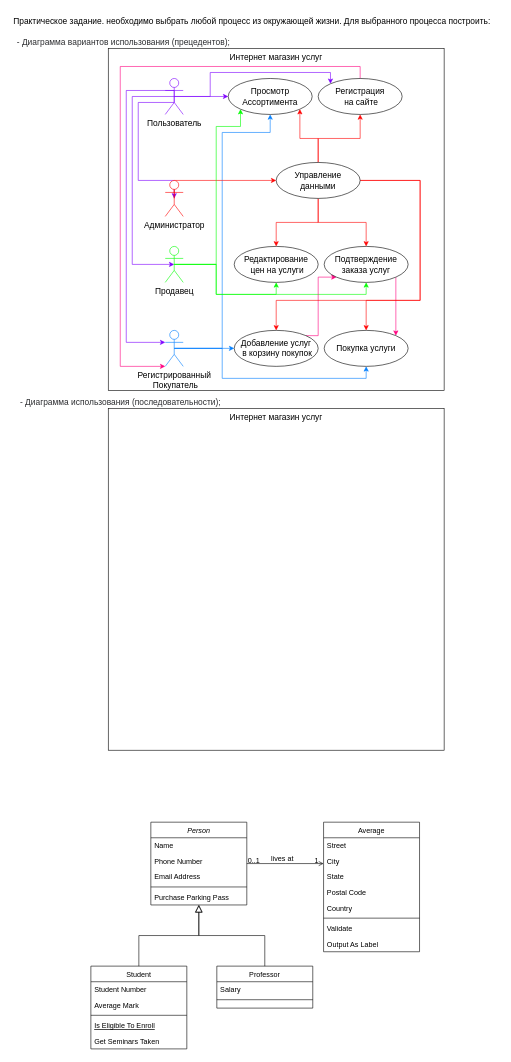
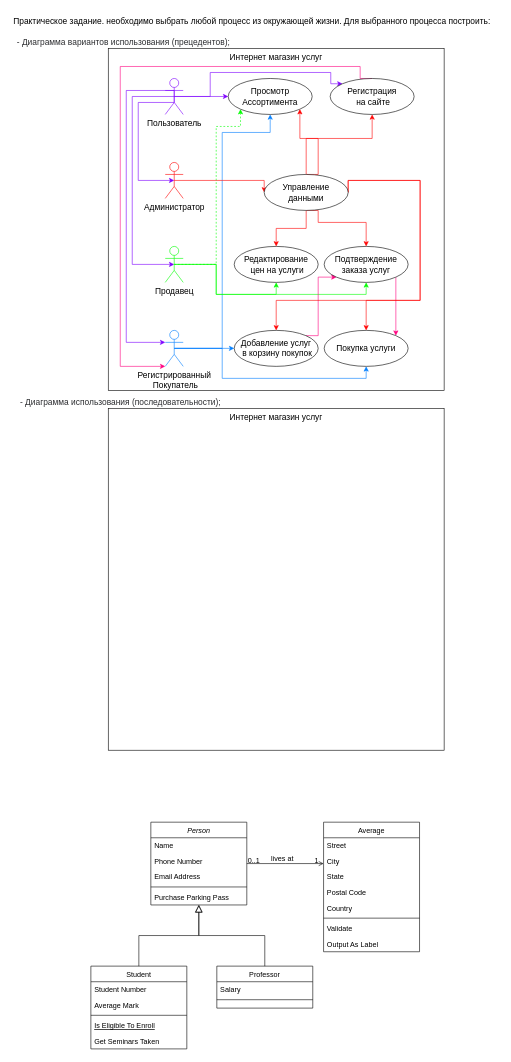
node "Регистрация на сайте": moved (360, 96) -> (372, 96)
edge "Продавец" -> "Просмотр Ассортимента": style solid -> dashed
node "Управление данными": moved (318, 180) -> (306, 192)
node "Администратор": moved (174, 198) -> (174, 180)
